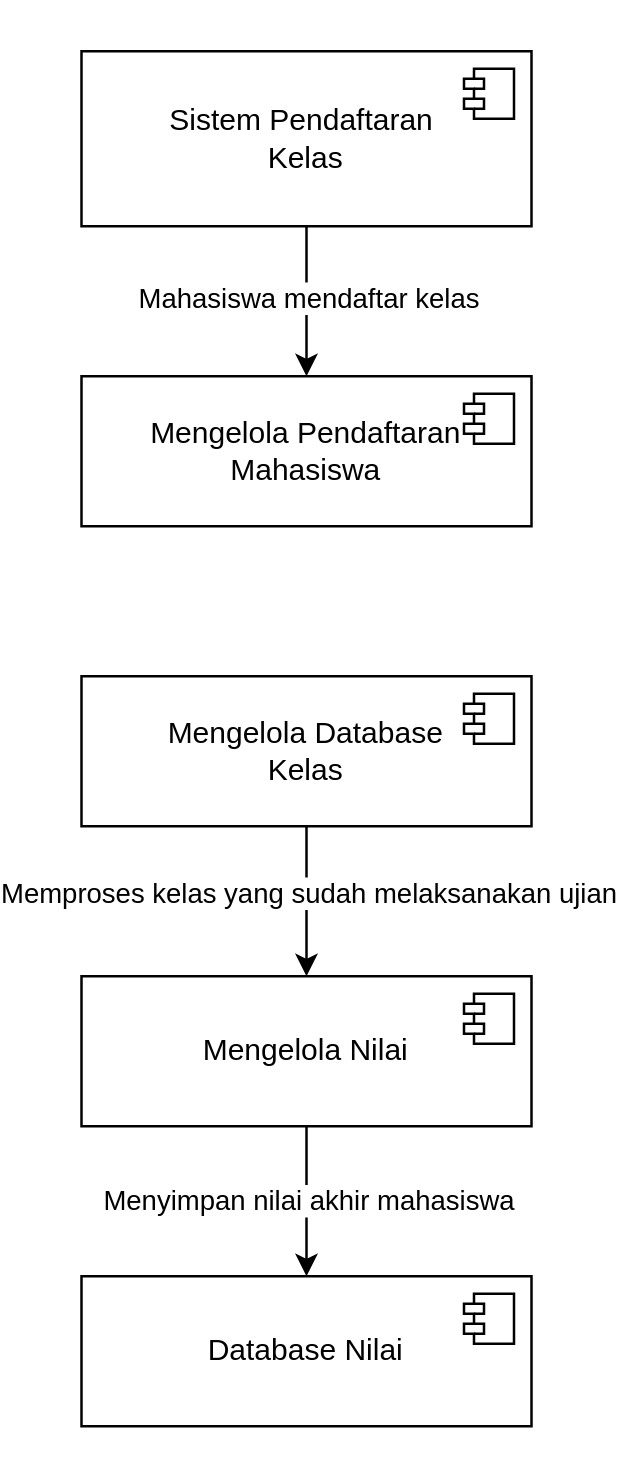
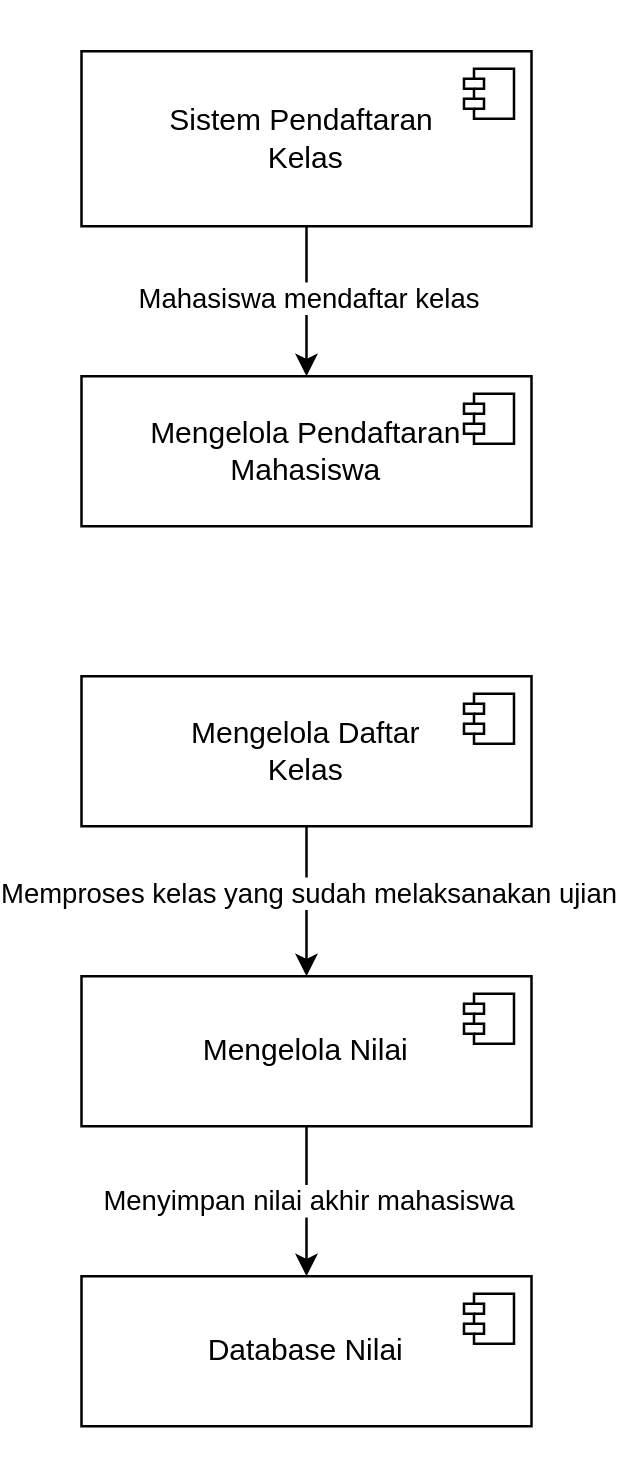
node "Mengelola Database Kelas": label "Mengelola Database Kelas" -> "Mengelola Daftar Kelas"
